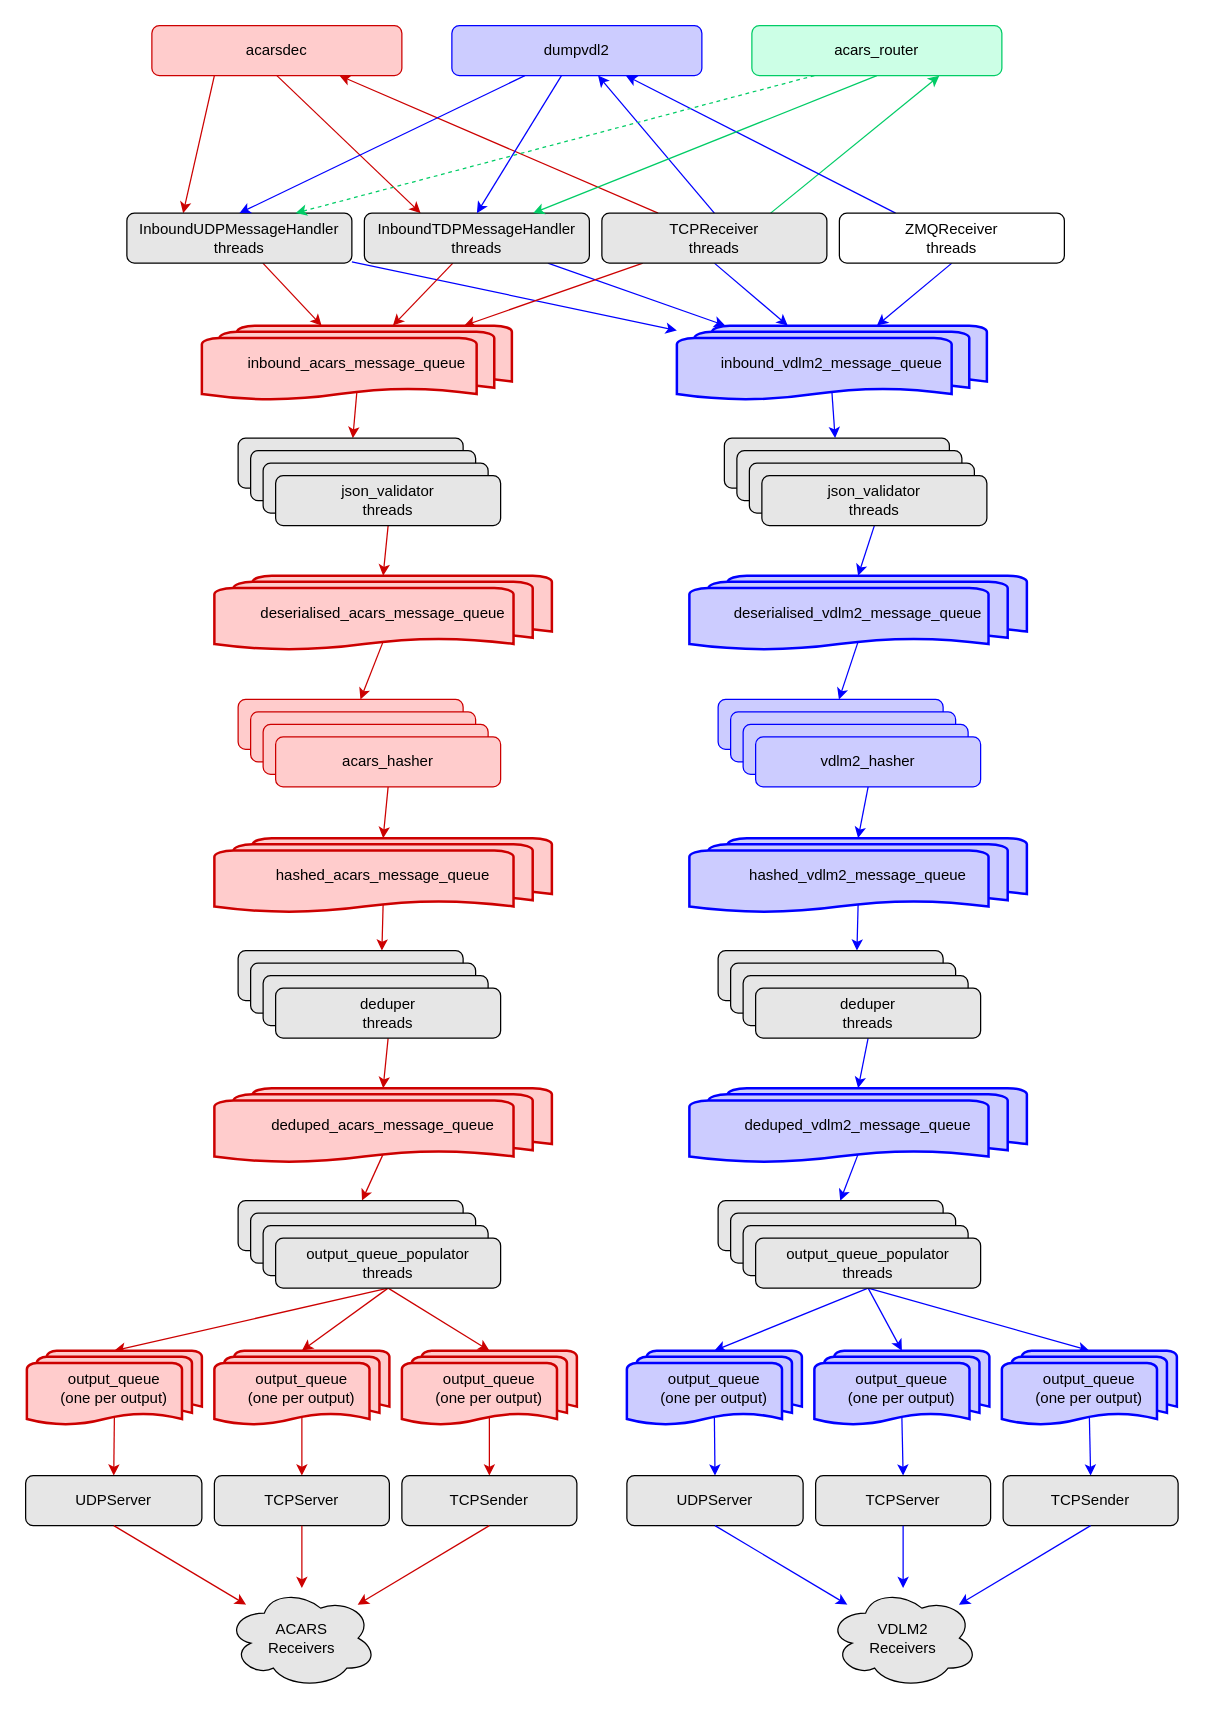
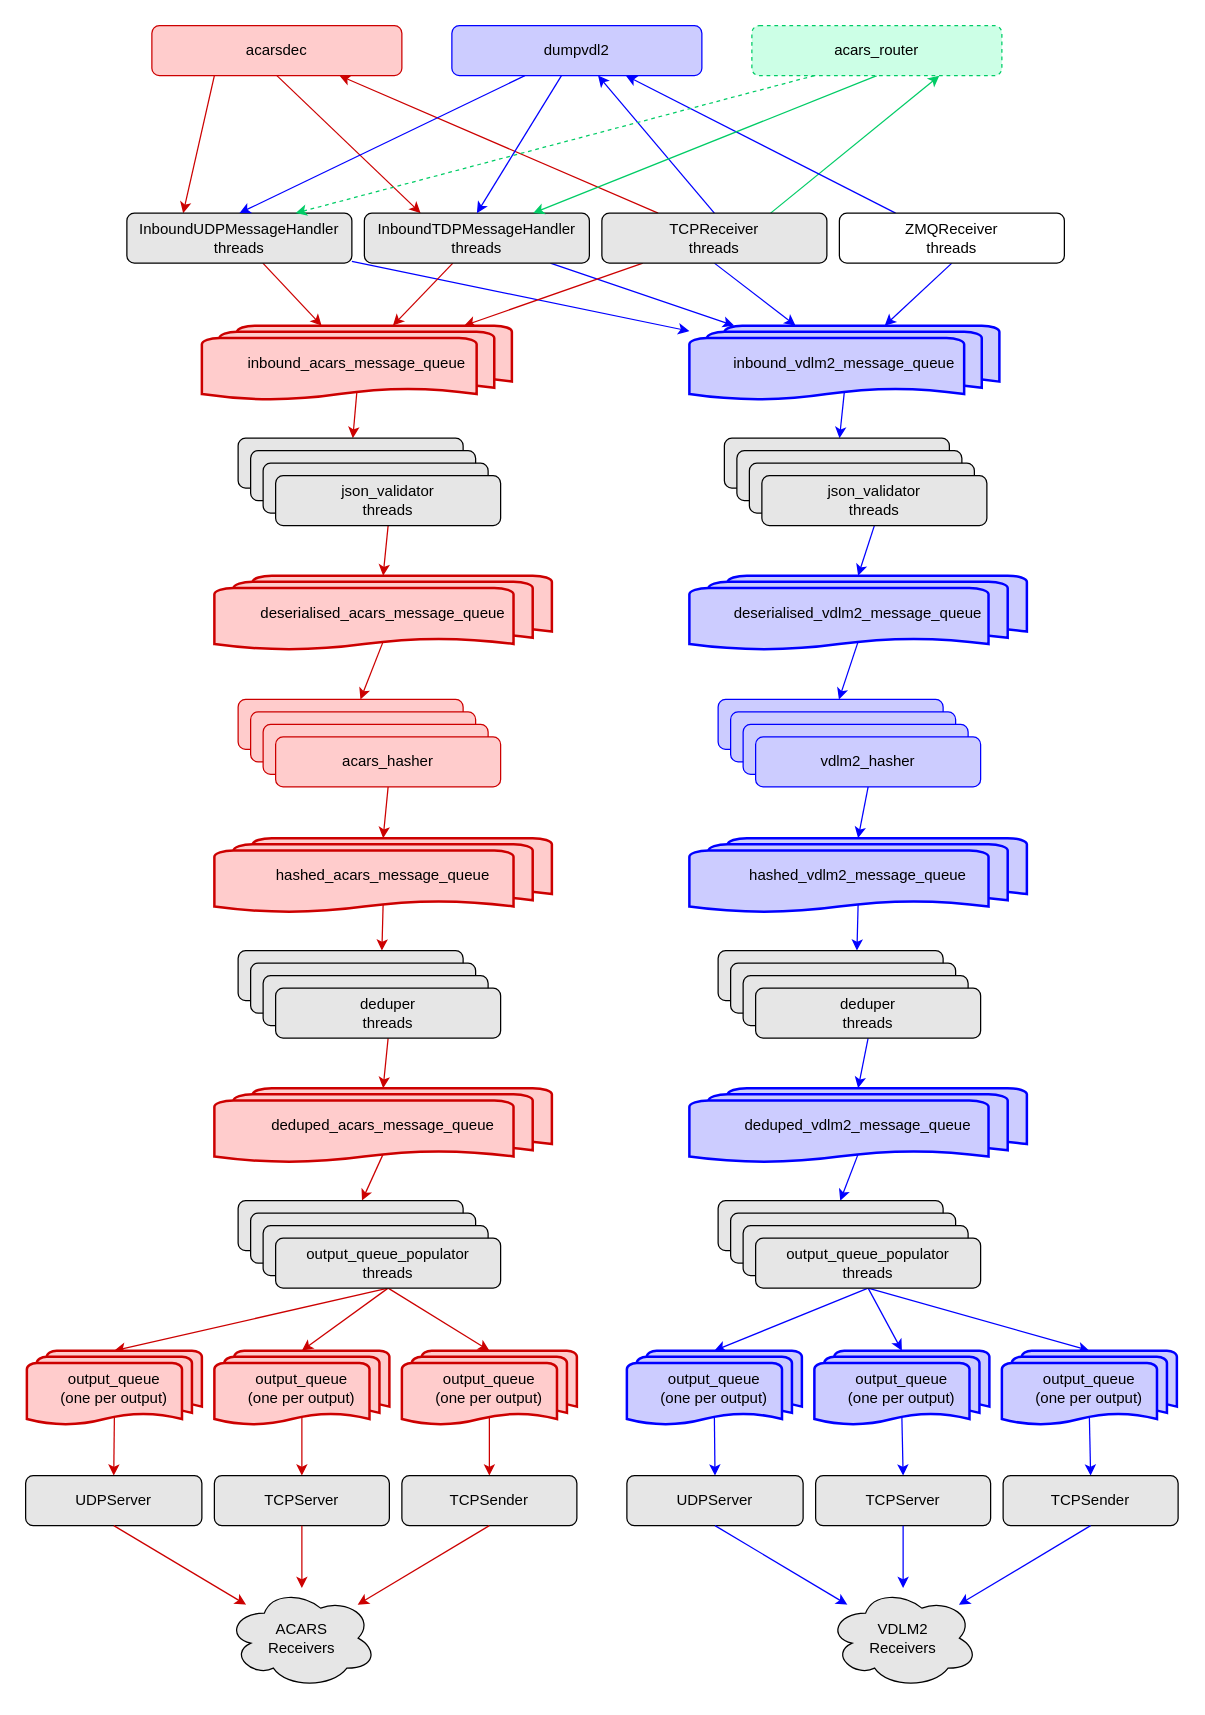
node "acars_router": style solid -> dashed
node "inbound_vdlm2_message_queue": moved (832, 363) -> (844, 363)
